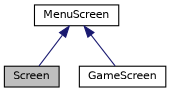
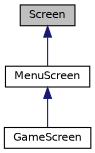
edge "Screen" -> "MenuScreen": reversed
